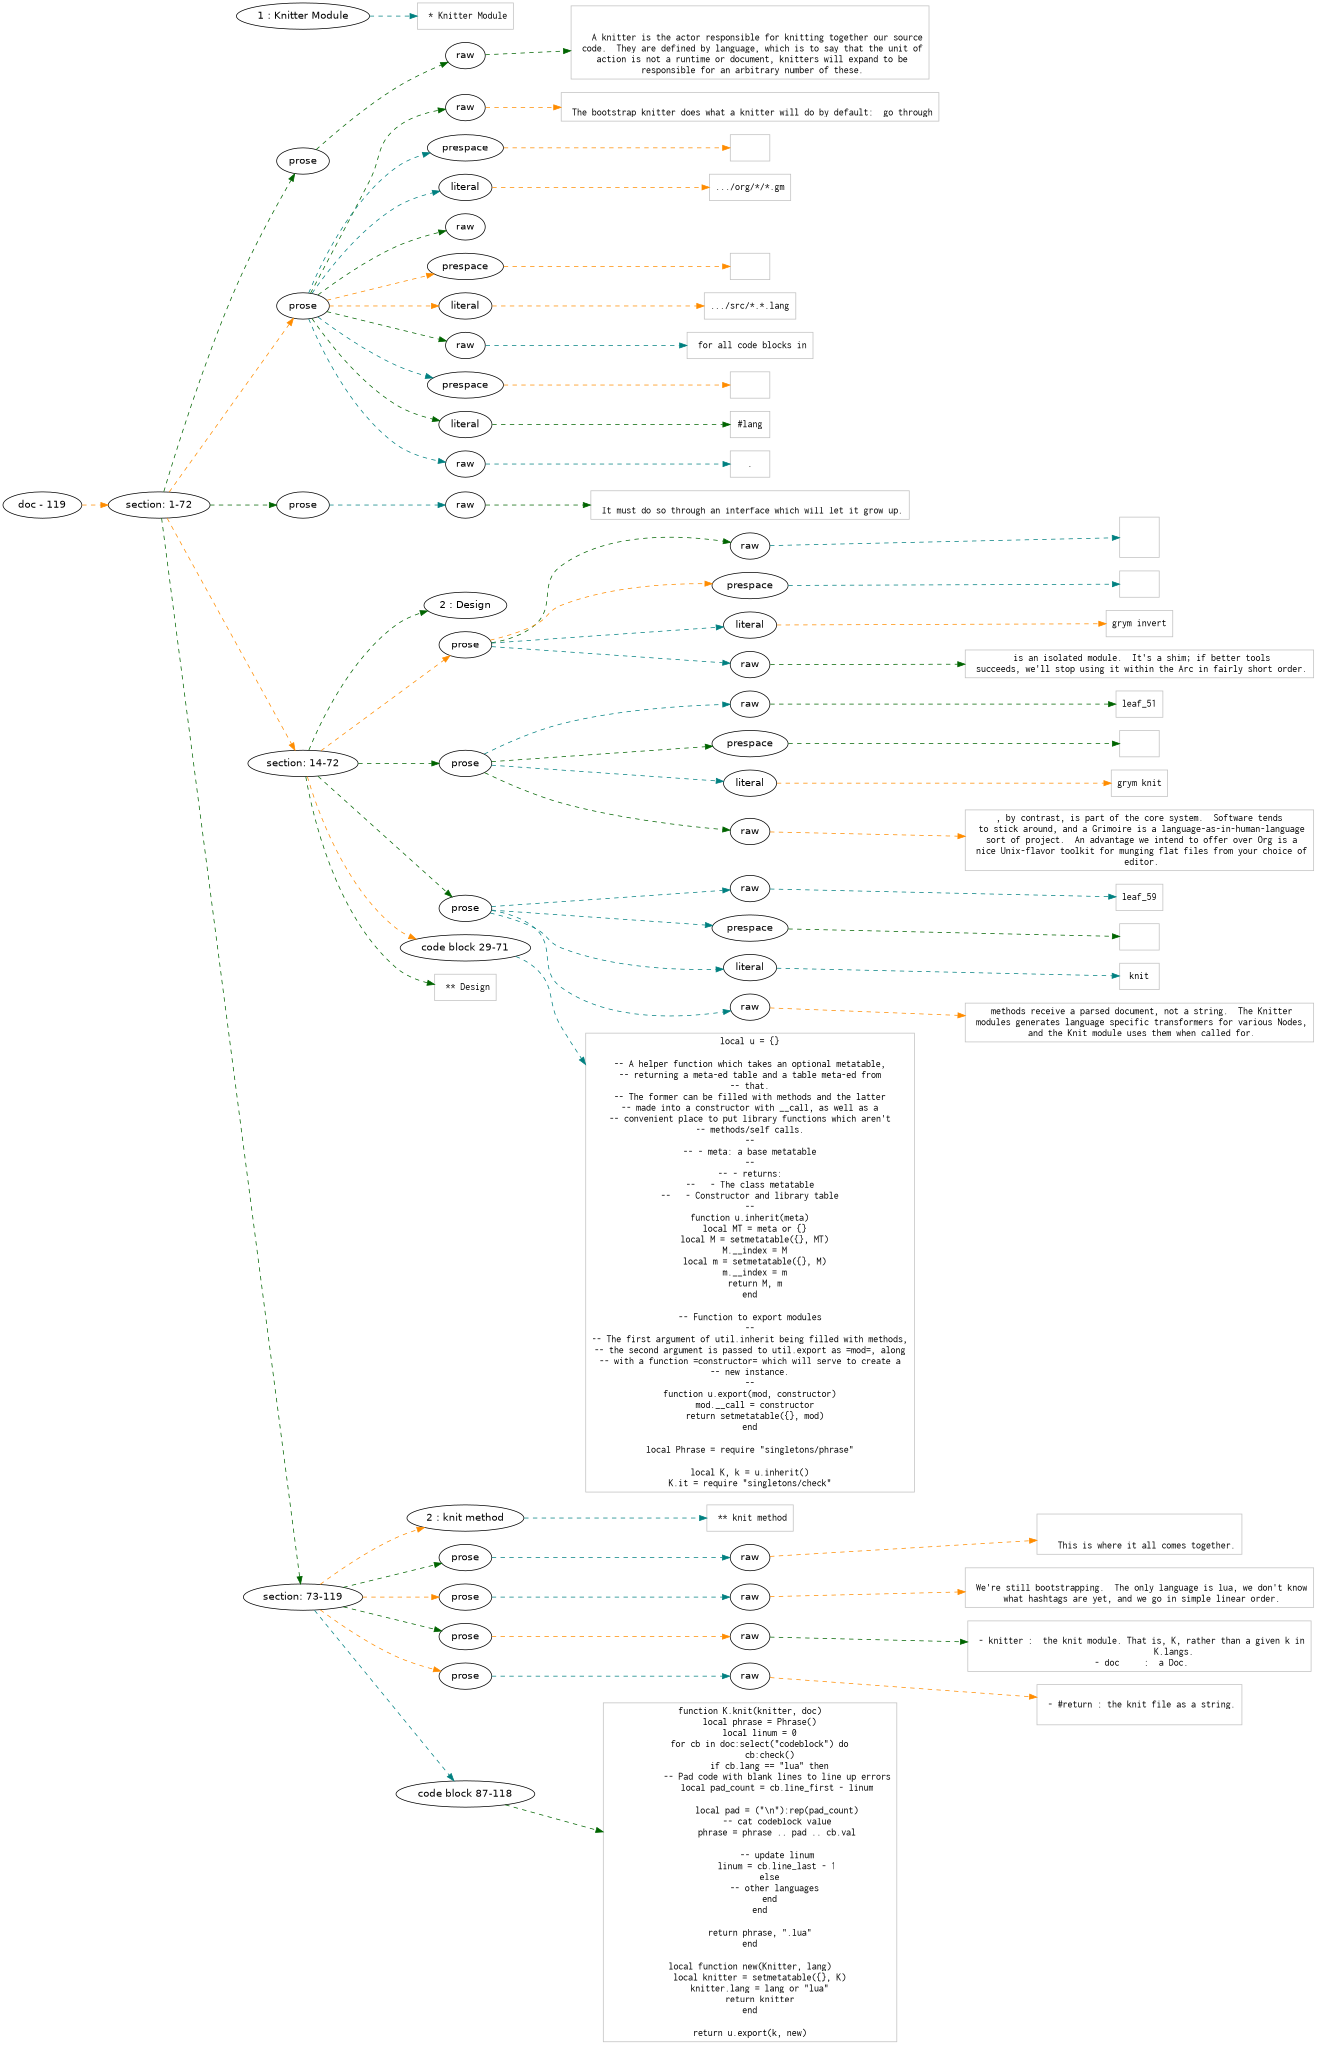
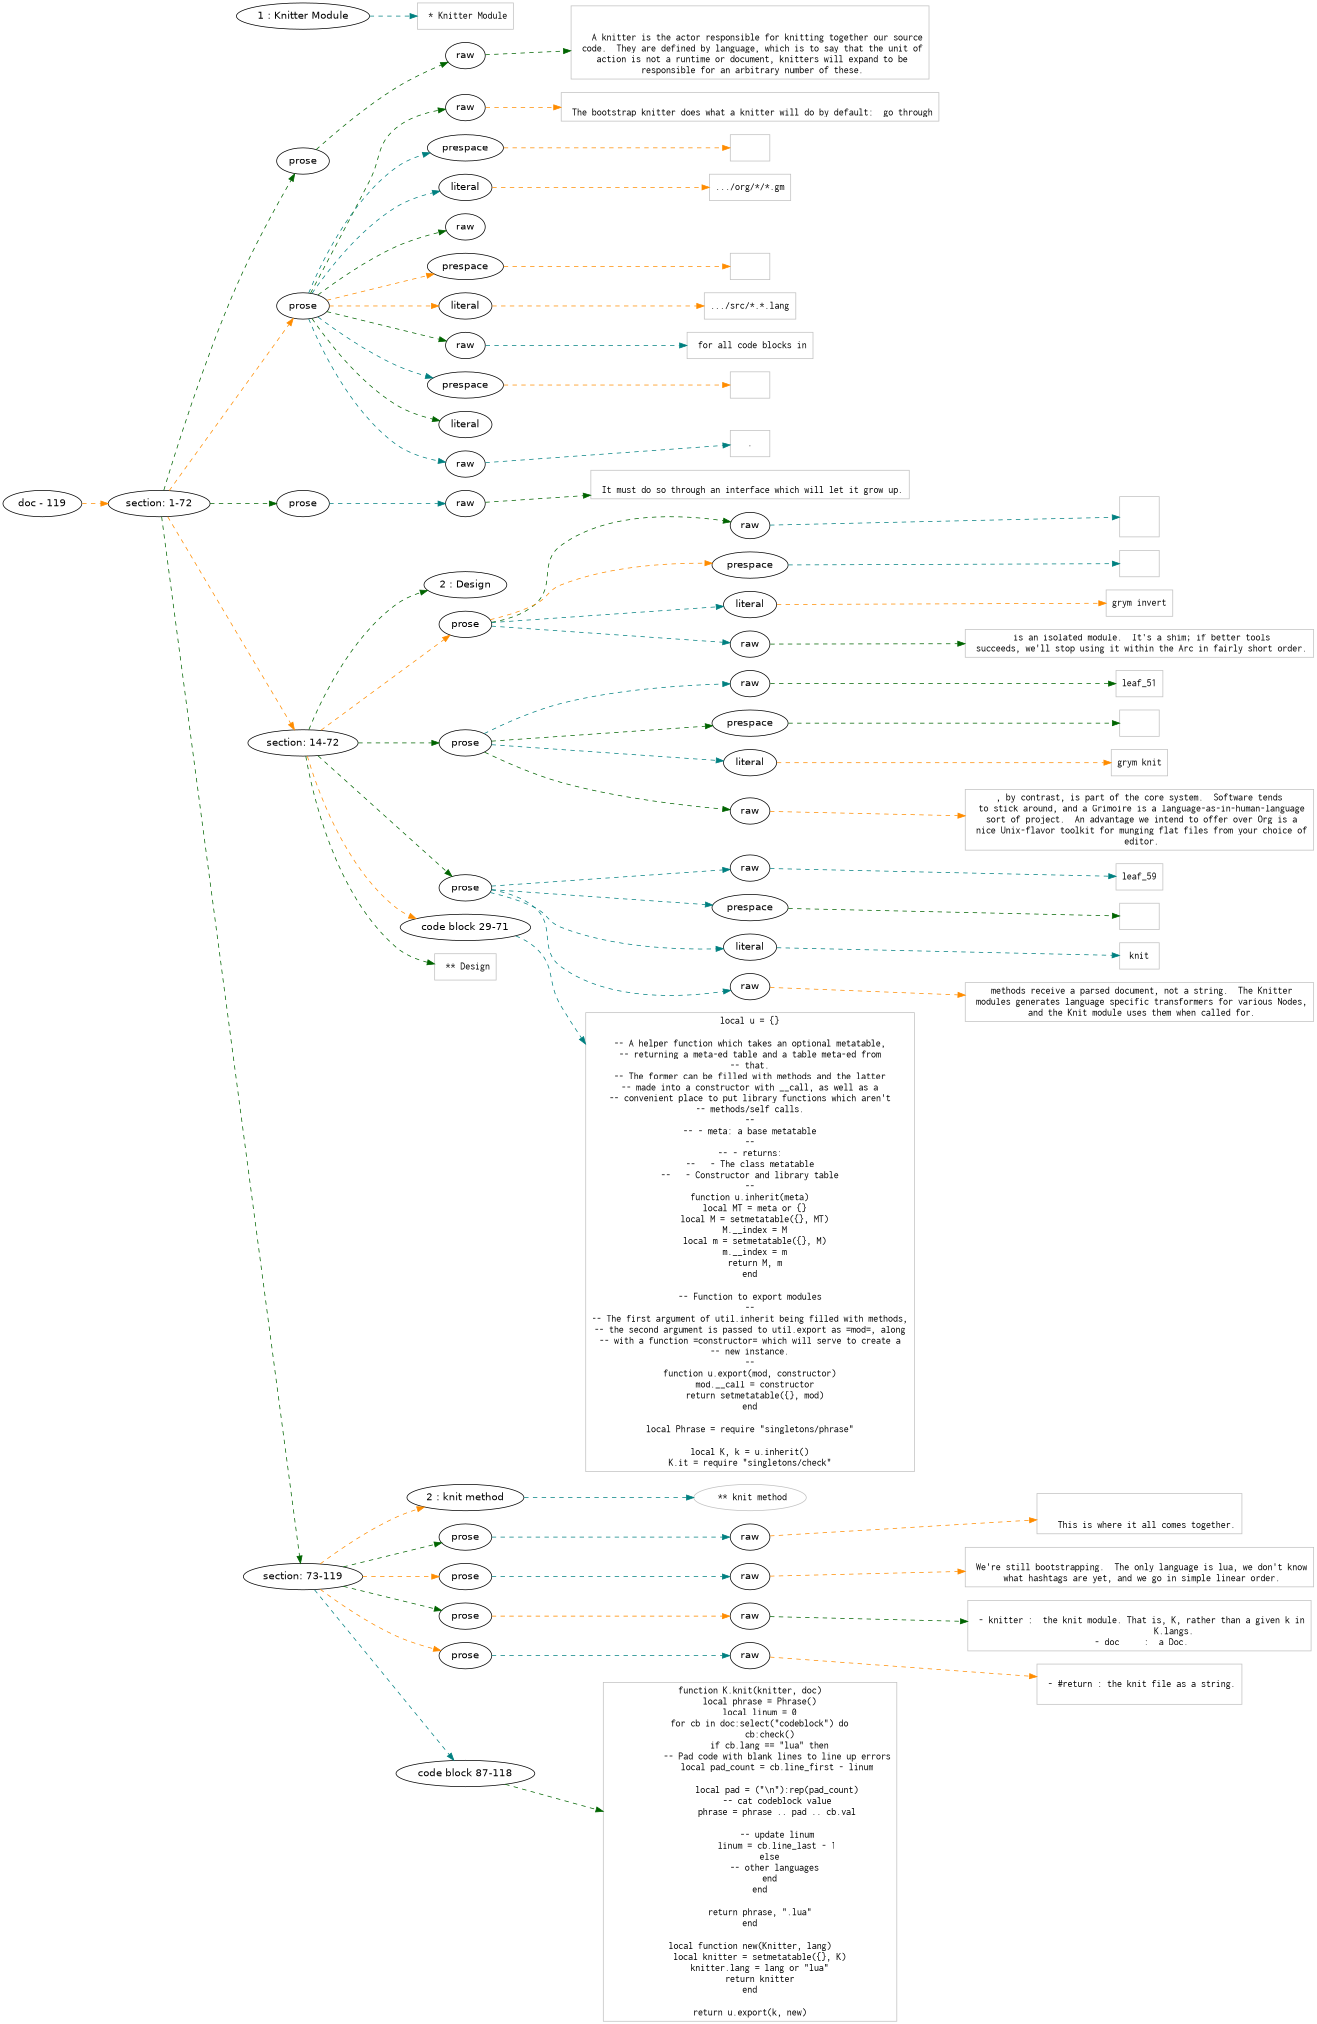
node "#lang": removed
node "** knit method": shape box -> ellipse
